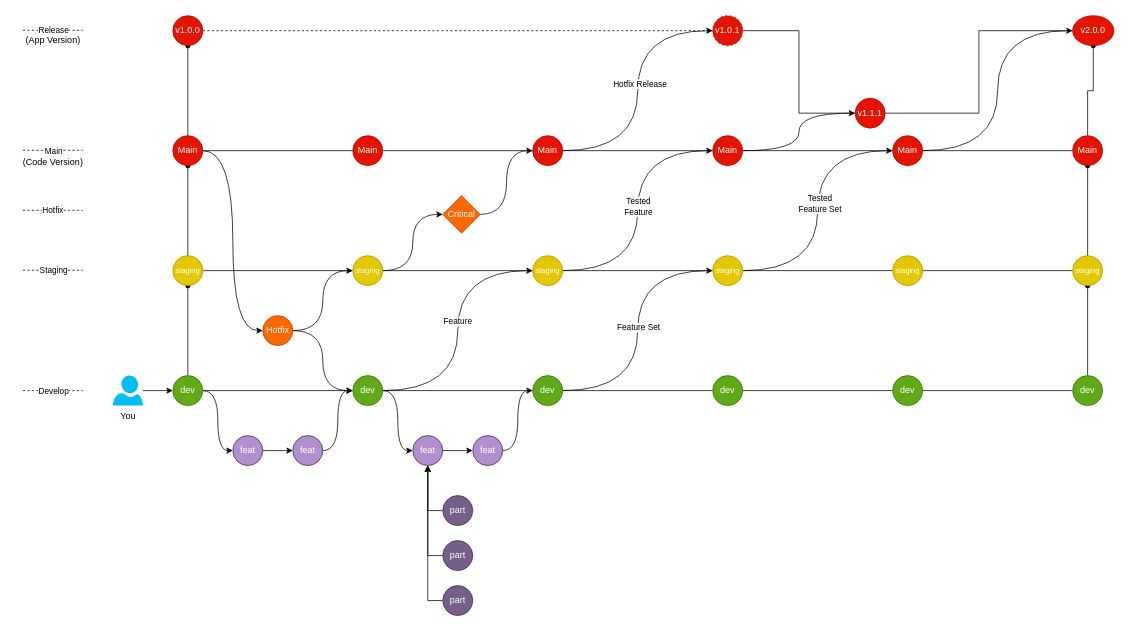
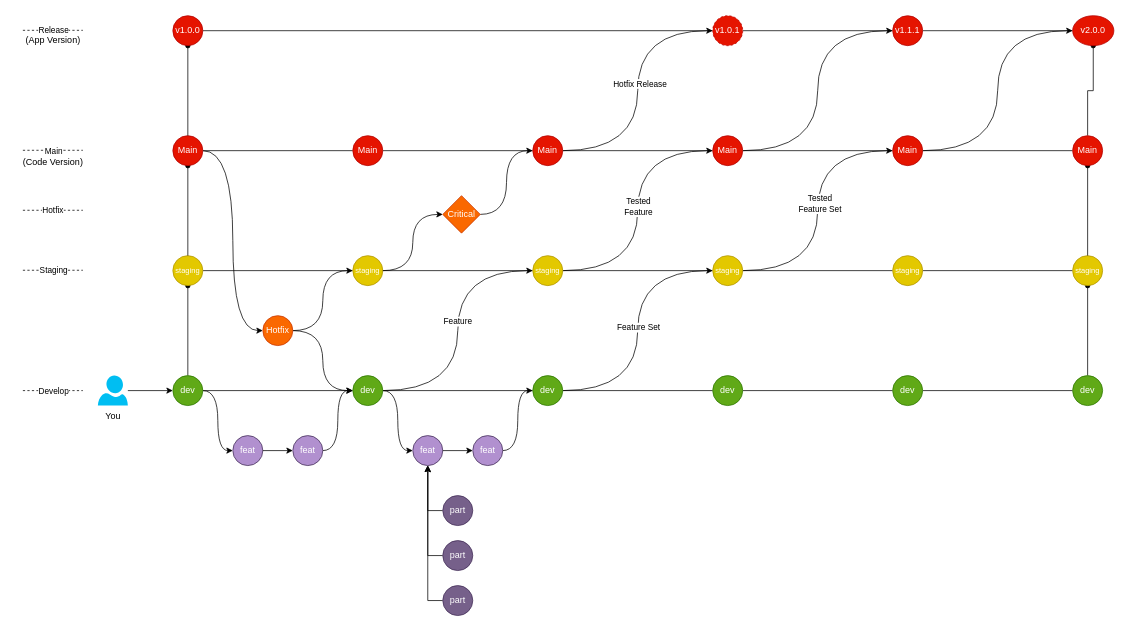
edge "v1.0.0" -- "v1.0.1": style dashed -> solid
node "v1.1.1": moved (870, 113) -> (908, 30)
node "You": moved (128, 390) -> (113, 390)
